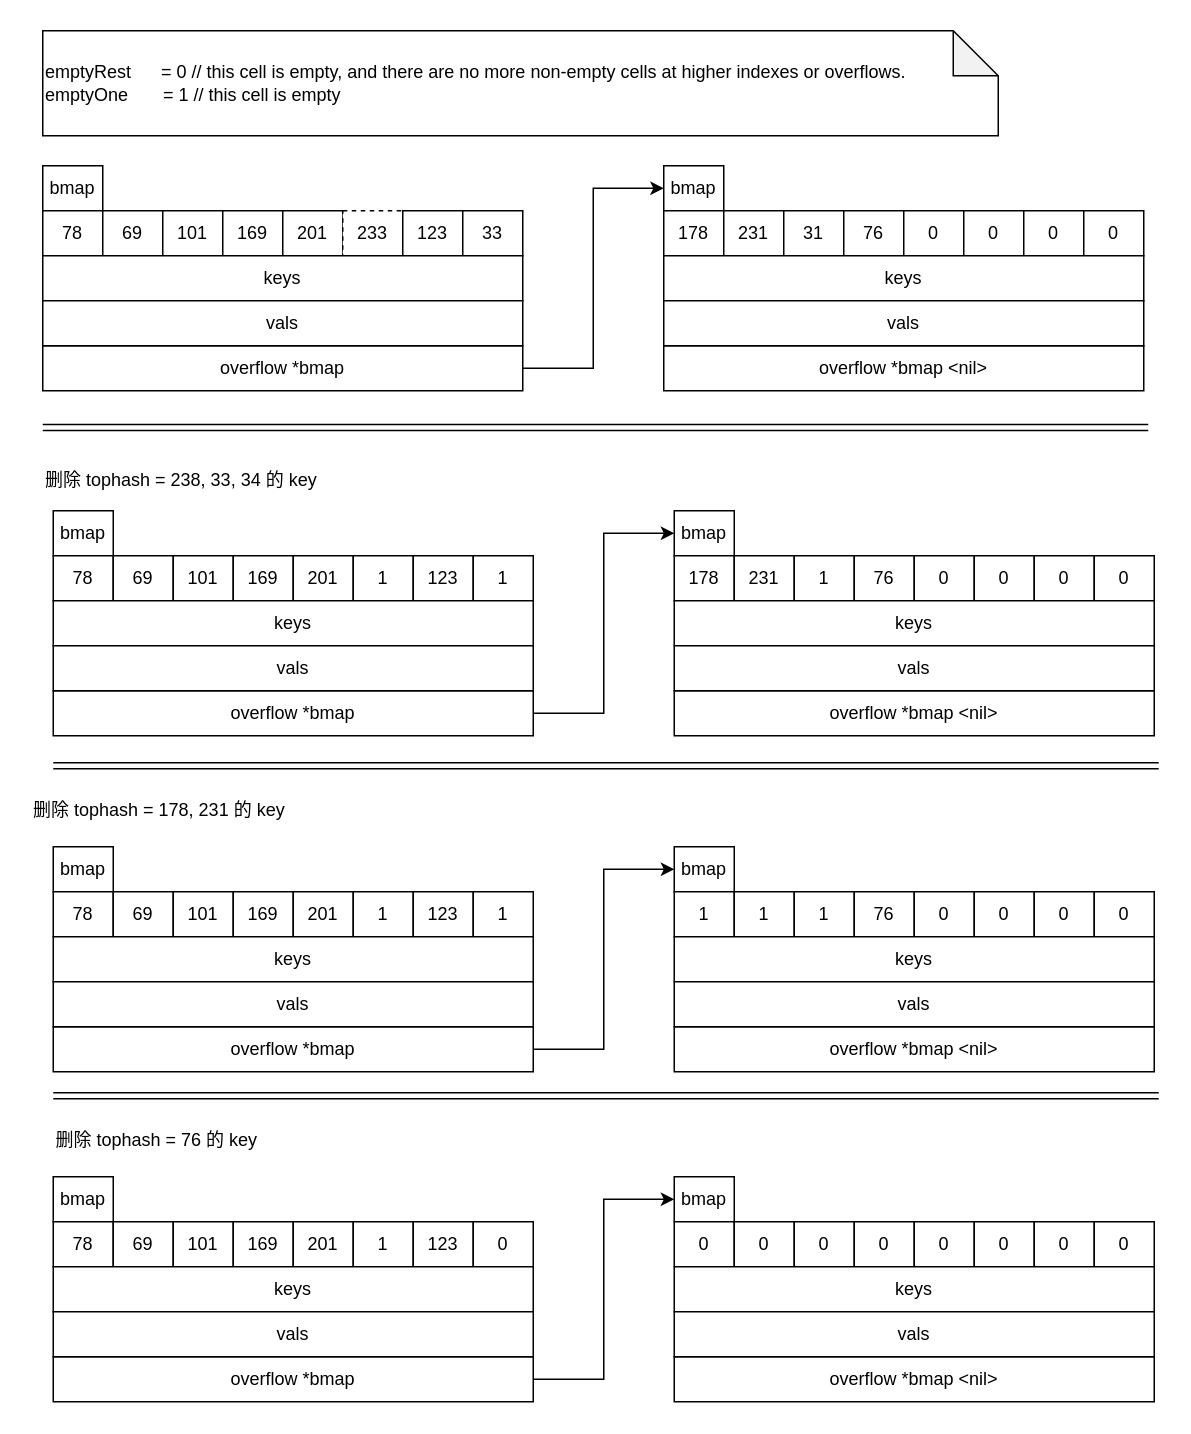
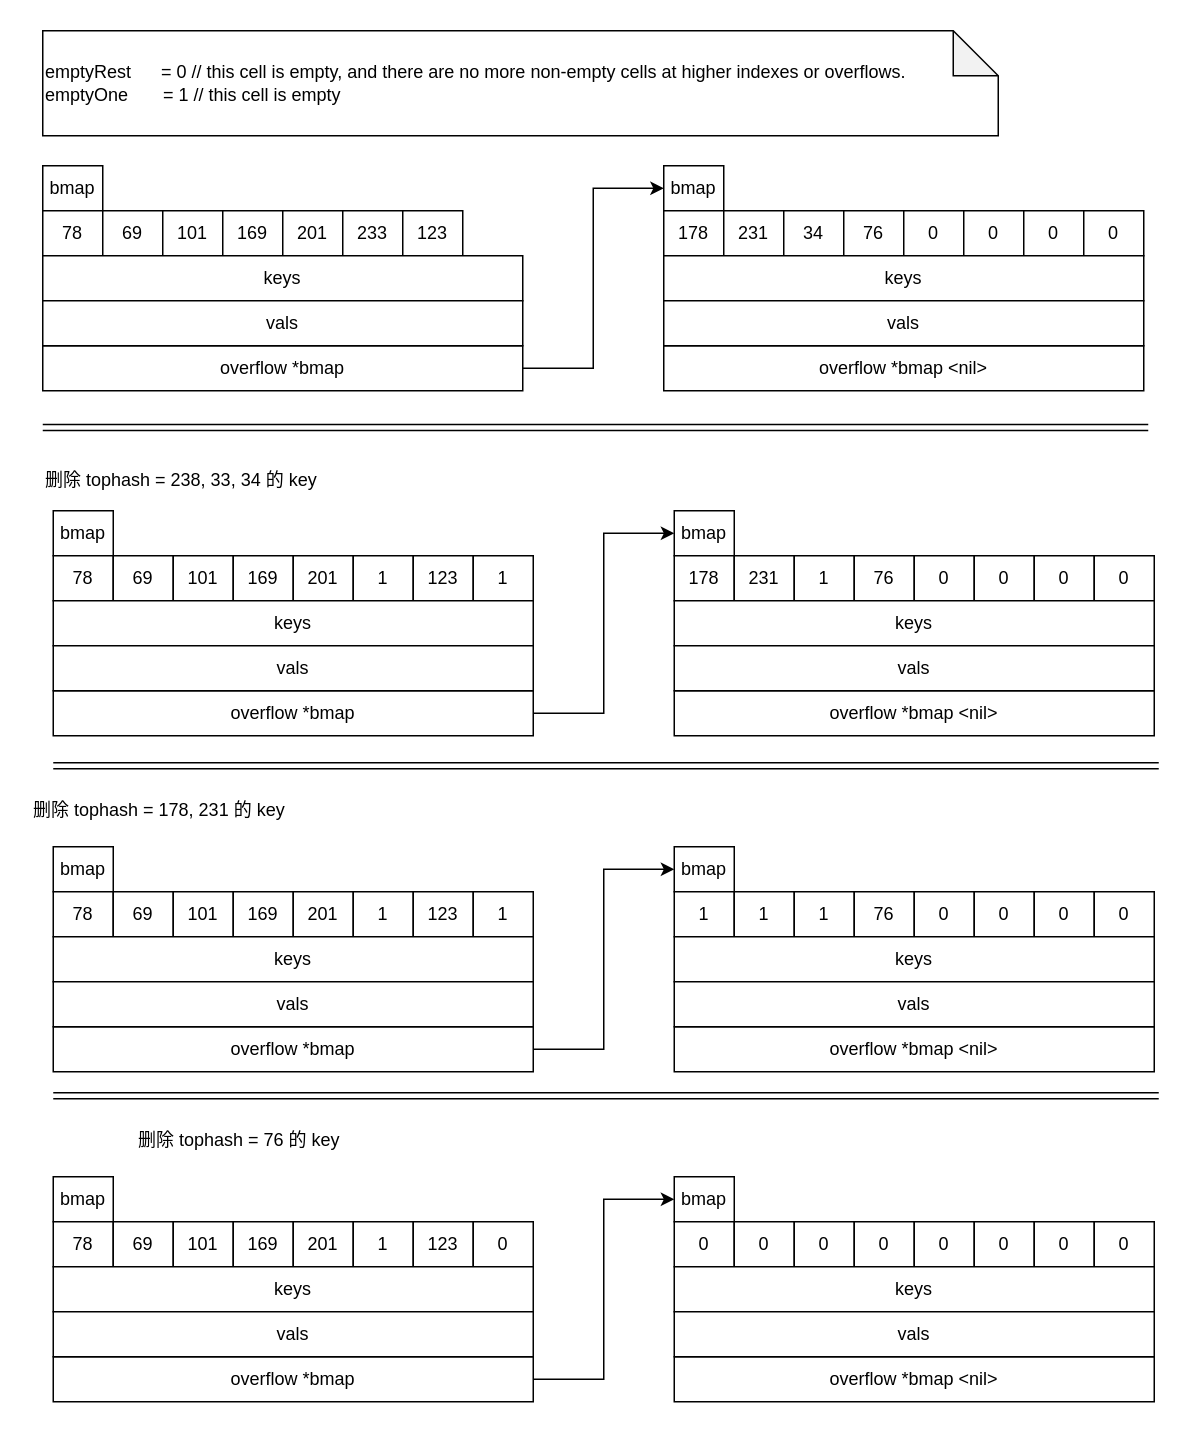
node "233": style dashed -> solid
node "33": removed
node "31": label "31" -> "34"
node "删除 tophash = 76 的 key": moved (209, 1141) -> (291, 1141)
